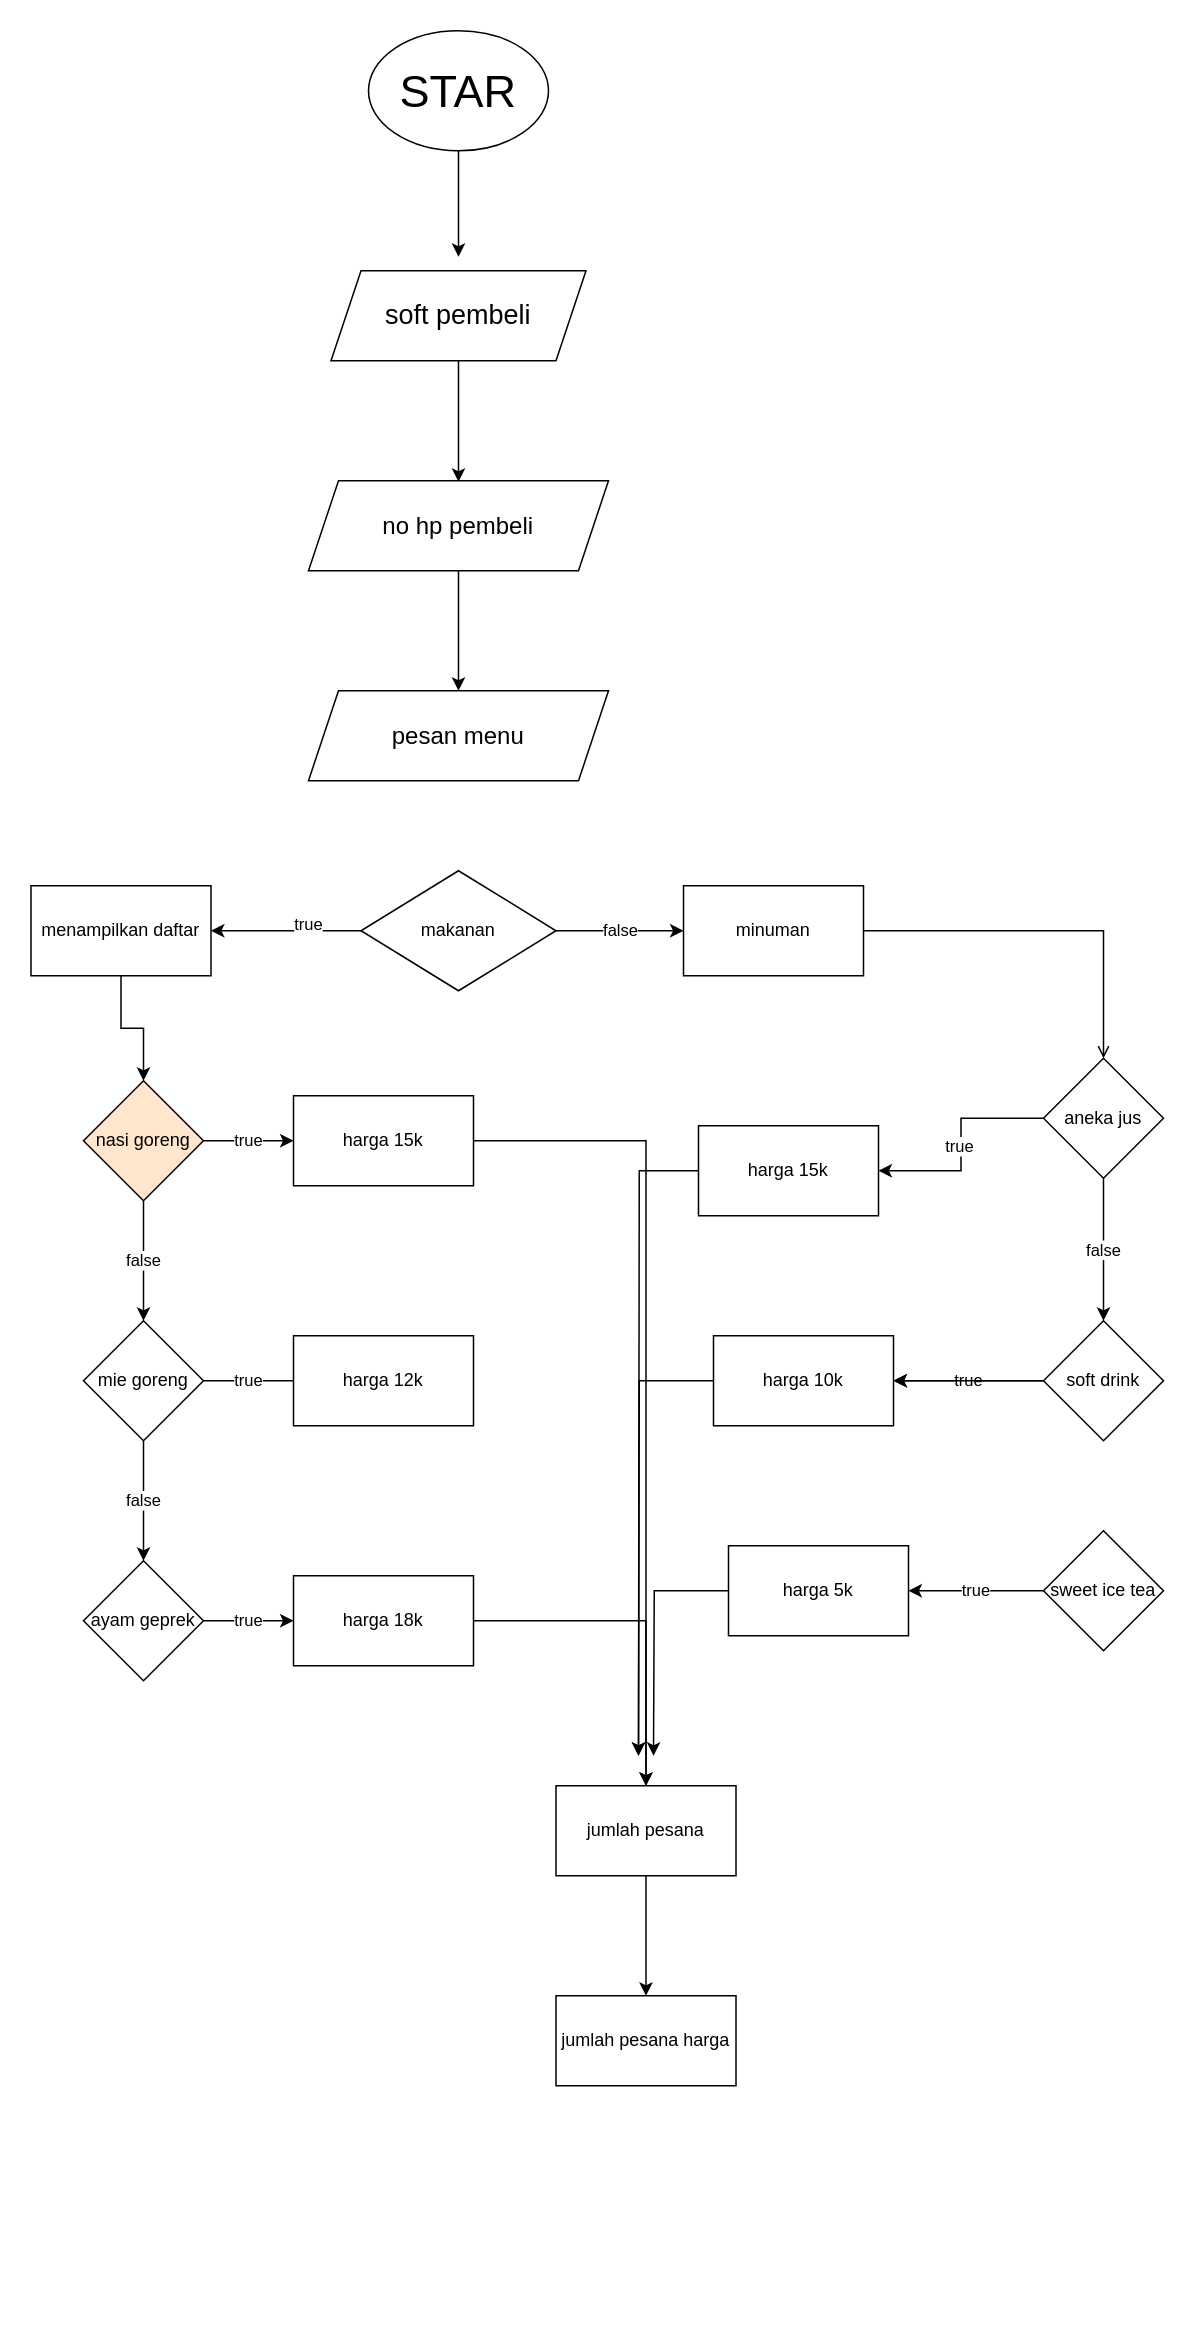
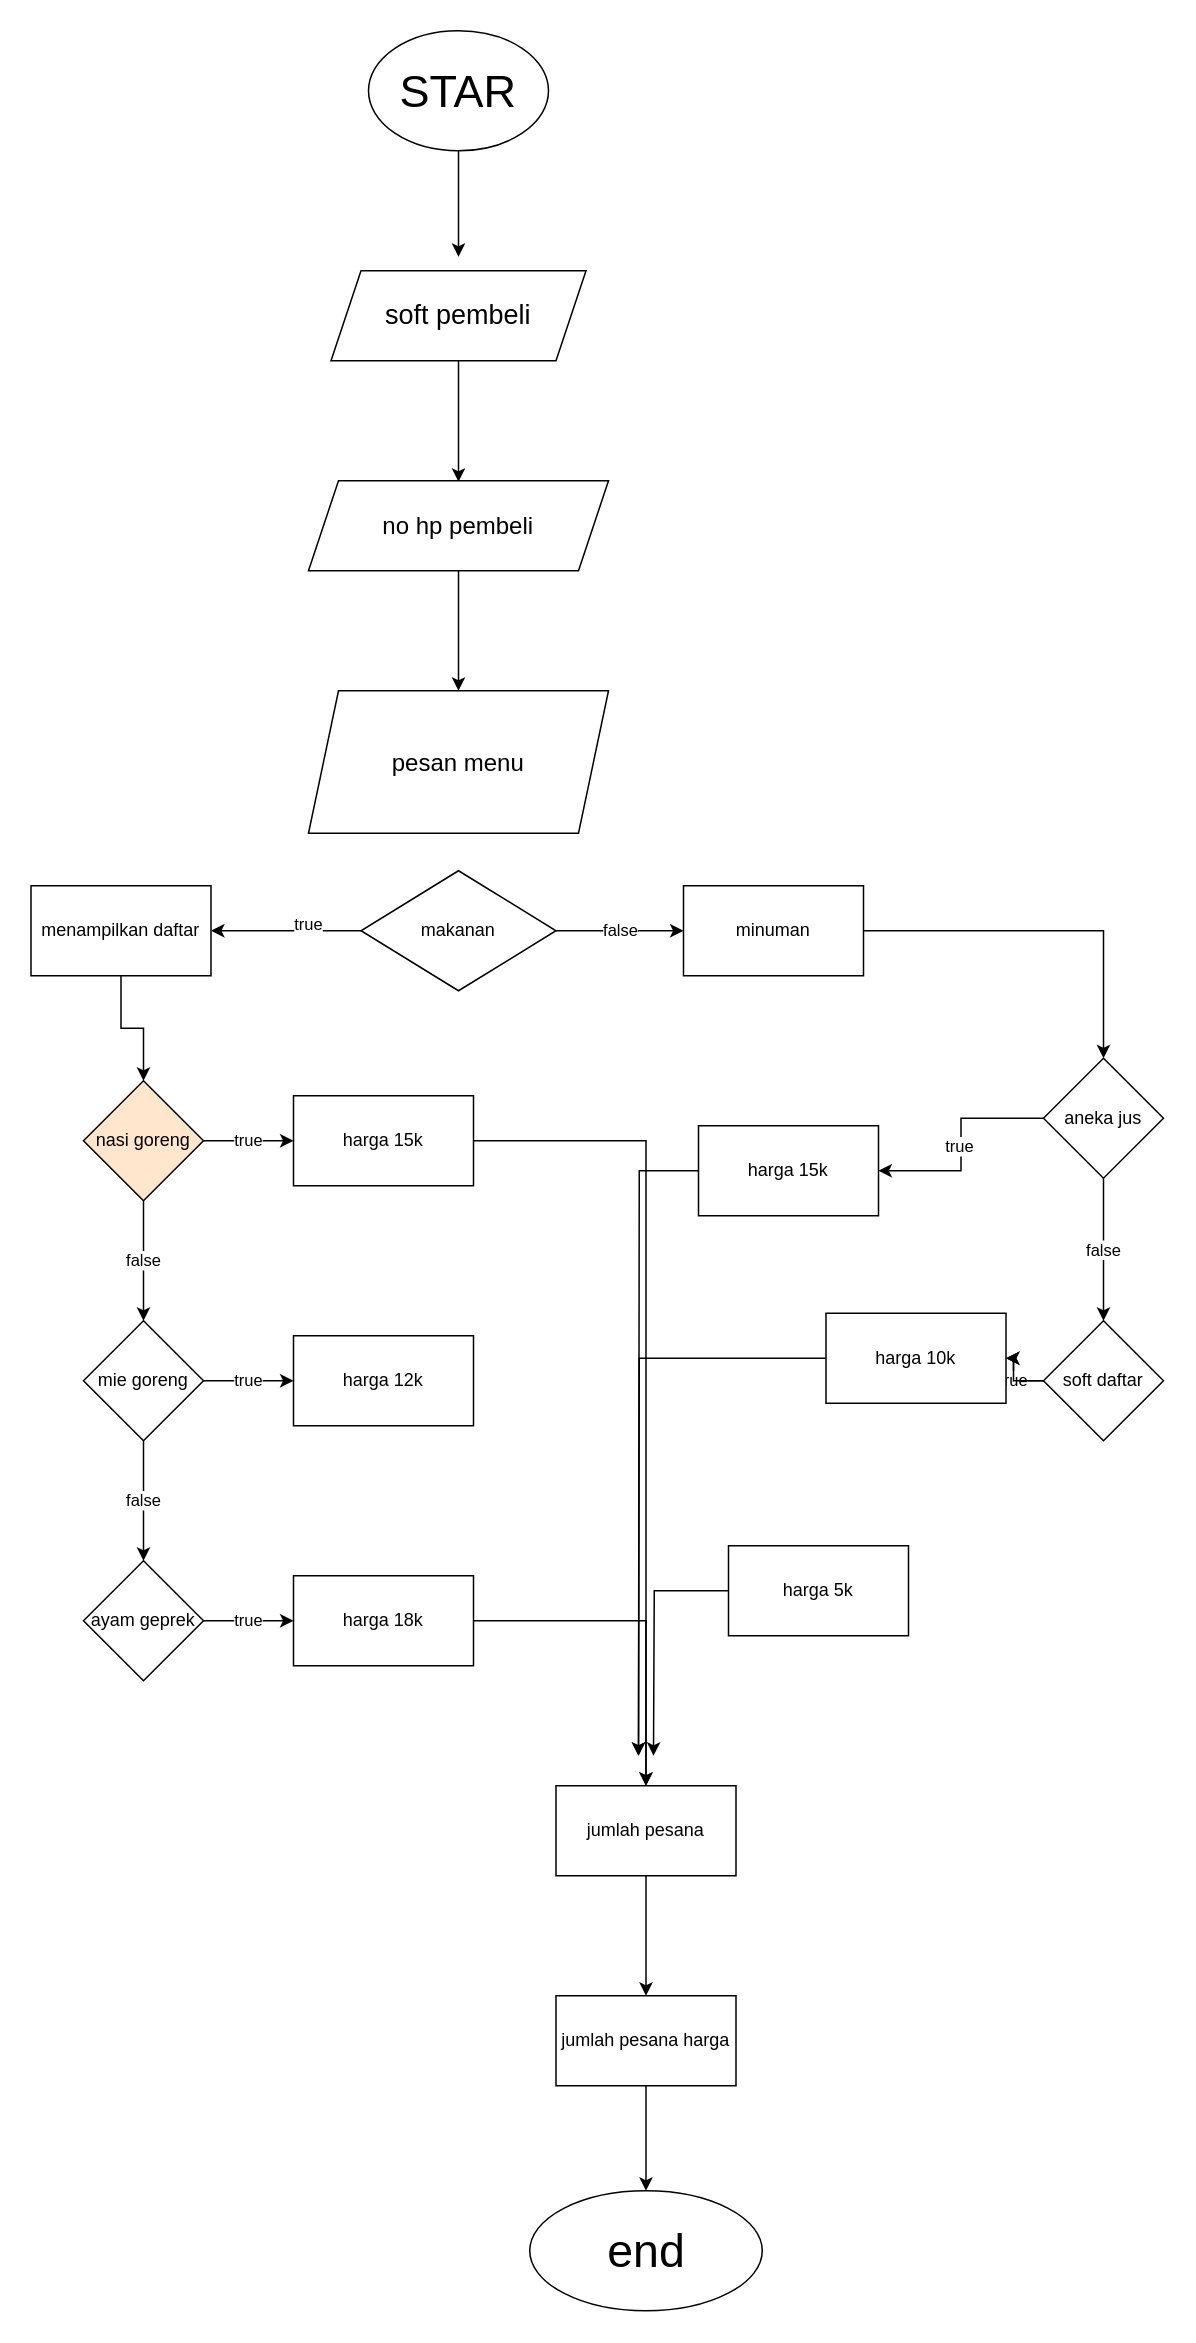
node "pesan menu": size 300x90 -> 300x143
edge "minuman" -> "aneka jus": arrowhead open -> classic
edge "mie goreng" -- "harga 12k": arrowhead none -> classic
node "harga 10k": moved (803, 1381) -> (916, 1358)
node "soft drink": label "soft drink" -> "soft daftar"
edge "sweet ice tea" -> "harga 5k": removed, label "true"
node "sweet ice tea": removed
edge "jumlah pesana harga" -> "end": added
node "end": added
